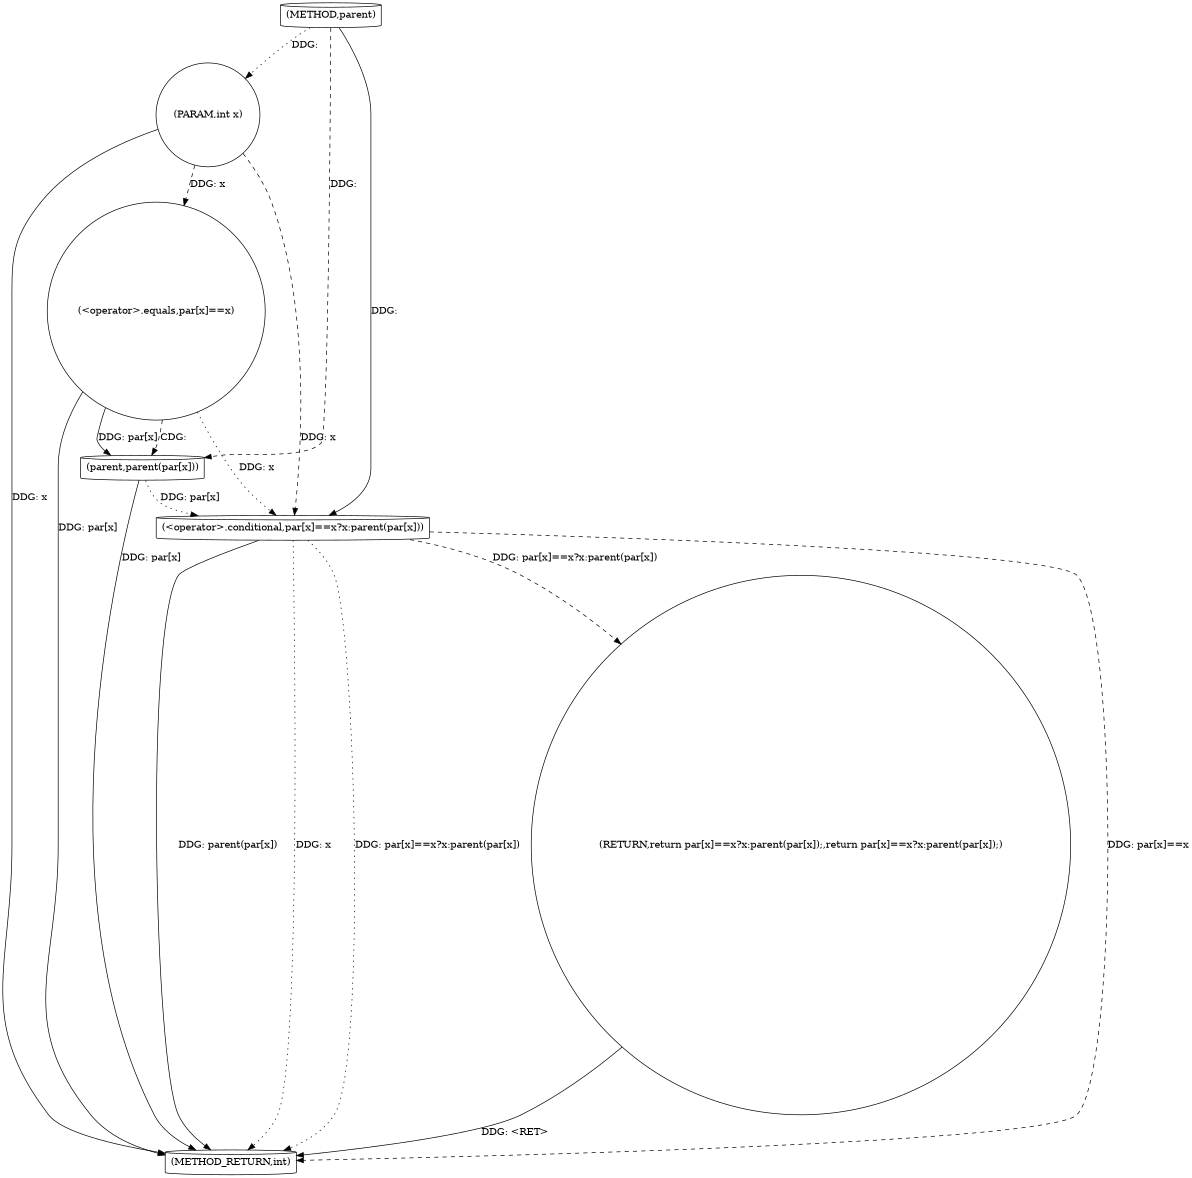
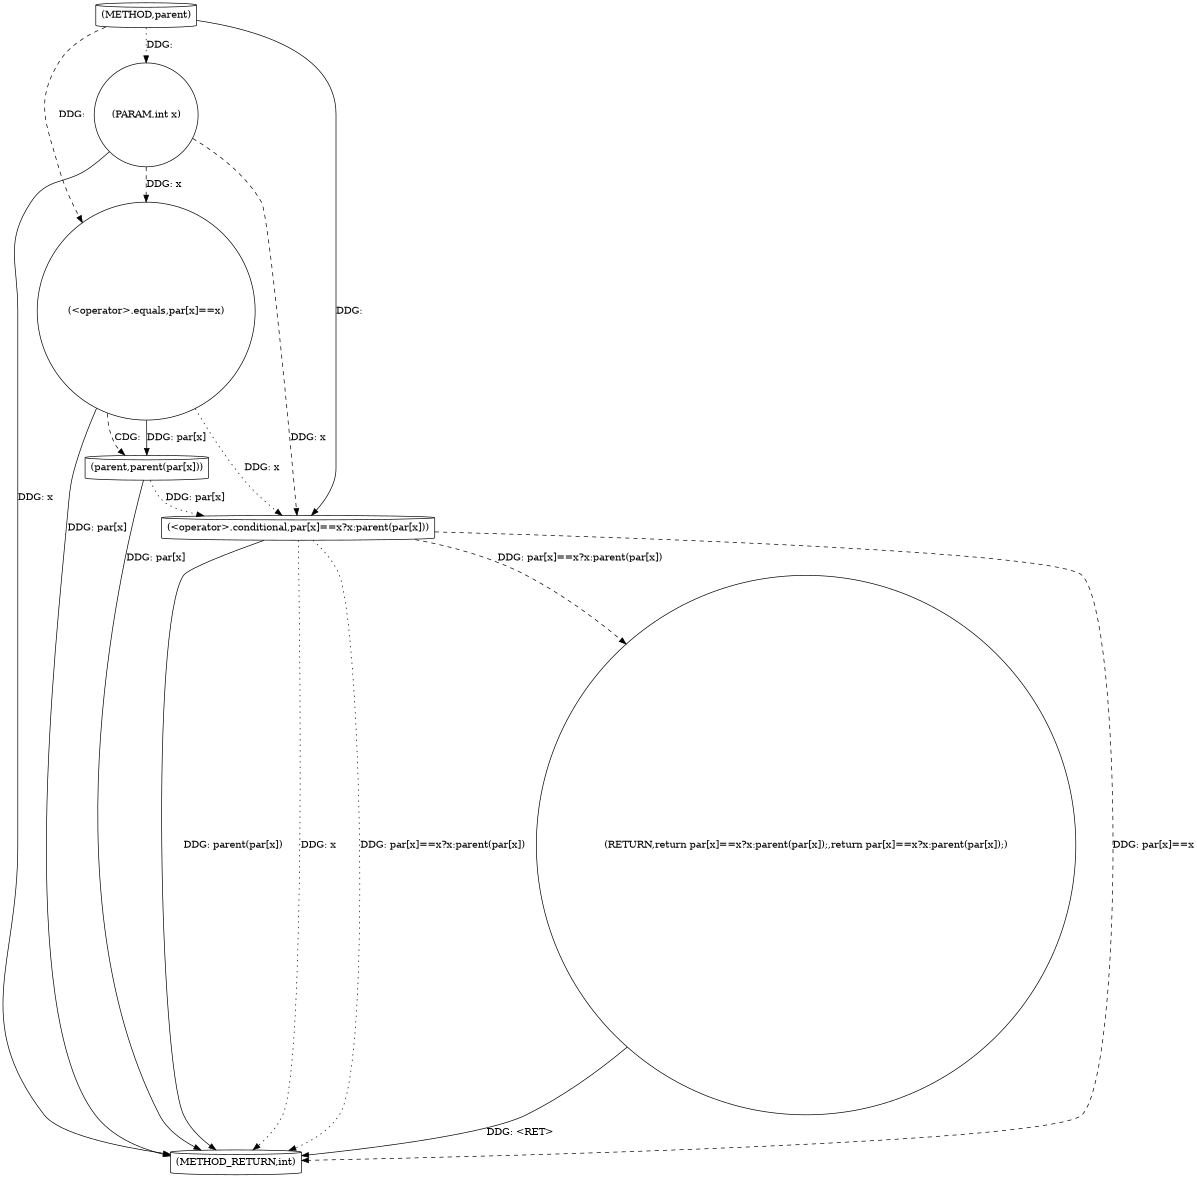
edge "(METHOD,parent)" -> "(parent,parent(par[x]))": now "(METHOD,parent)" -> "(<operator>.equals,par[x]==x)"
